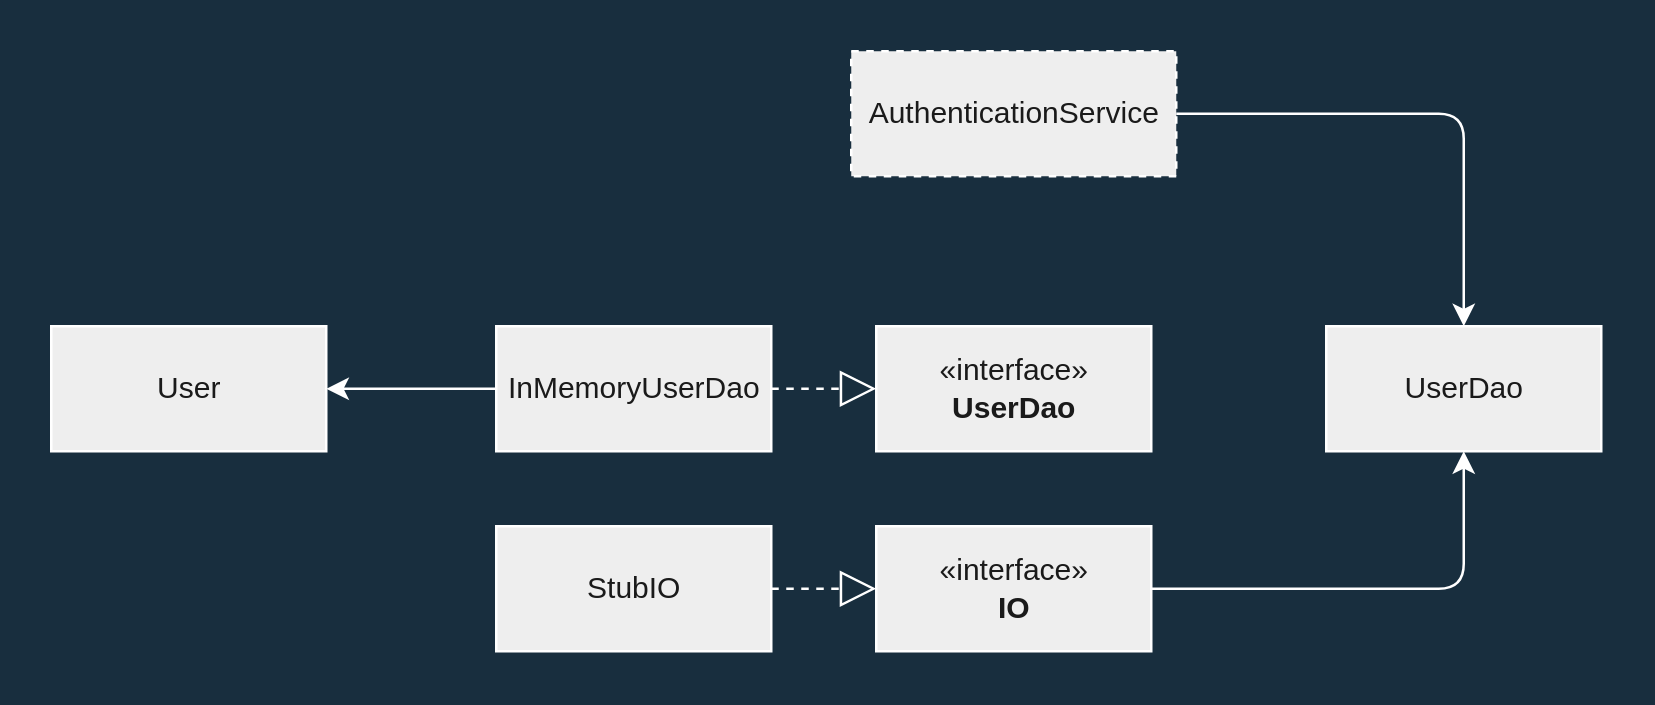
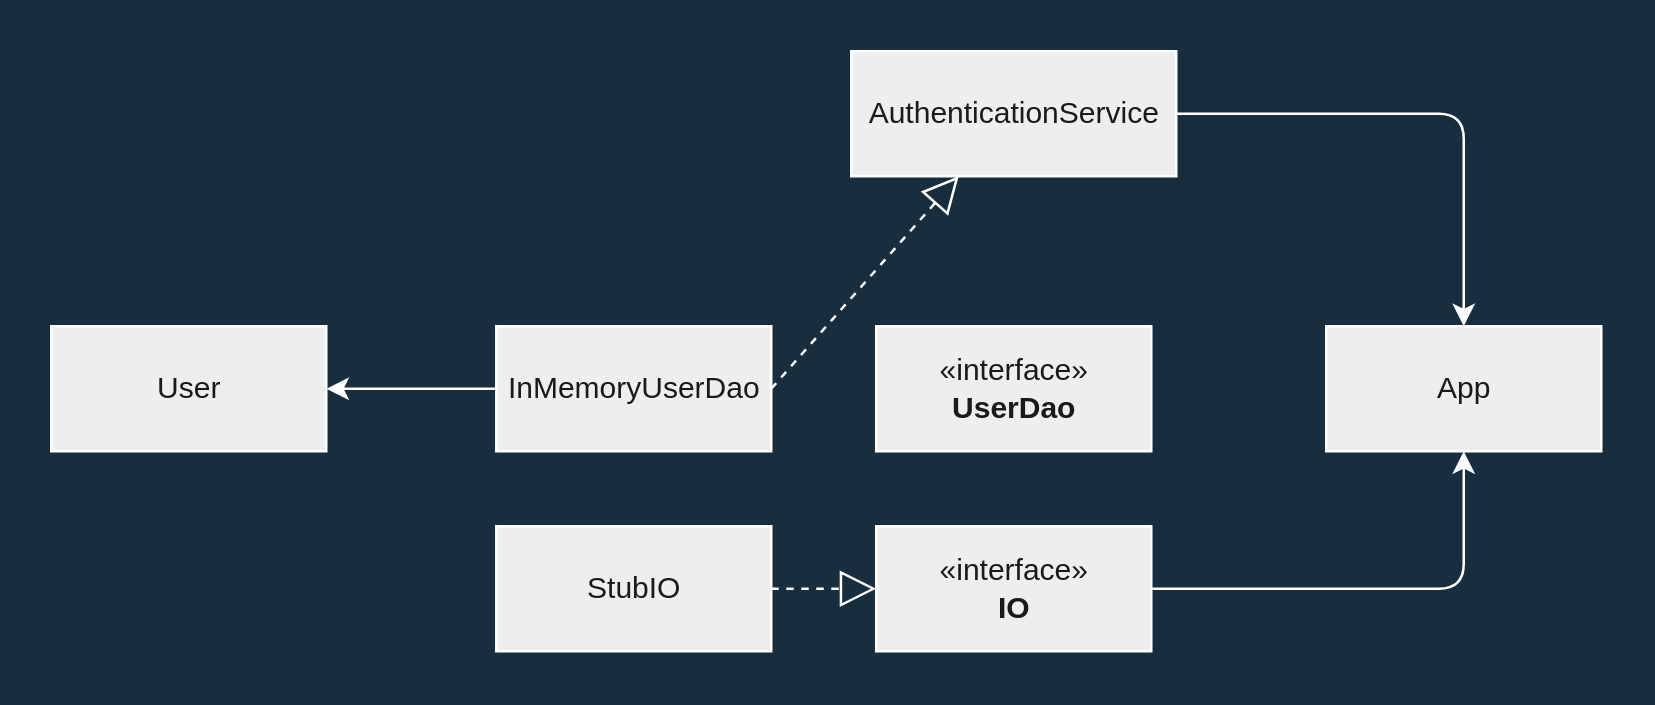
node "AuthenticationService": style dashed -> solid
edge "InMemoryUserDao" -> "«interface» UserDao": now "InMemoryUserDao" -> "AuthenticationService"
node "UserDao": label "UserDao" -> "App"
